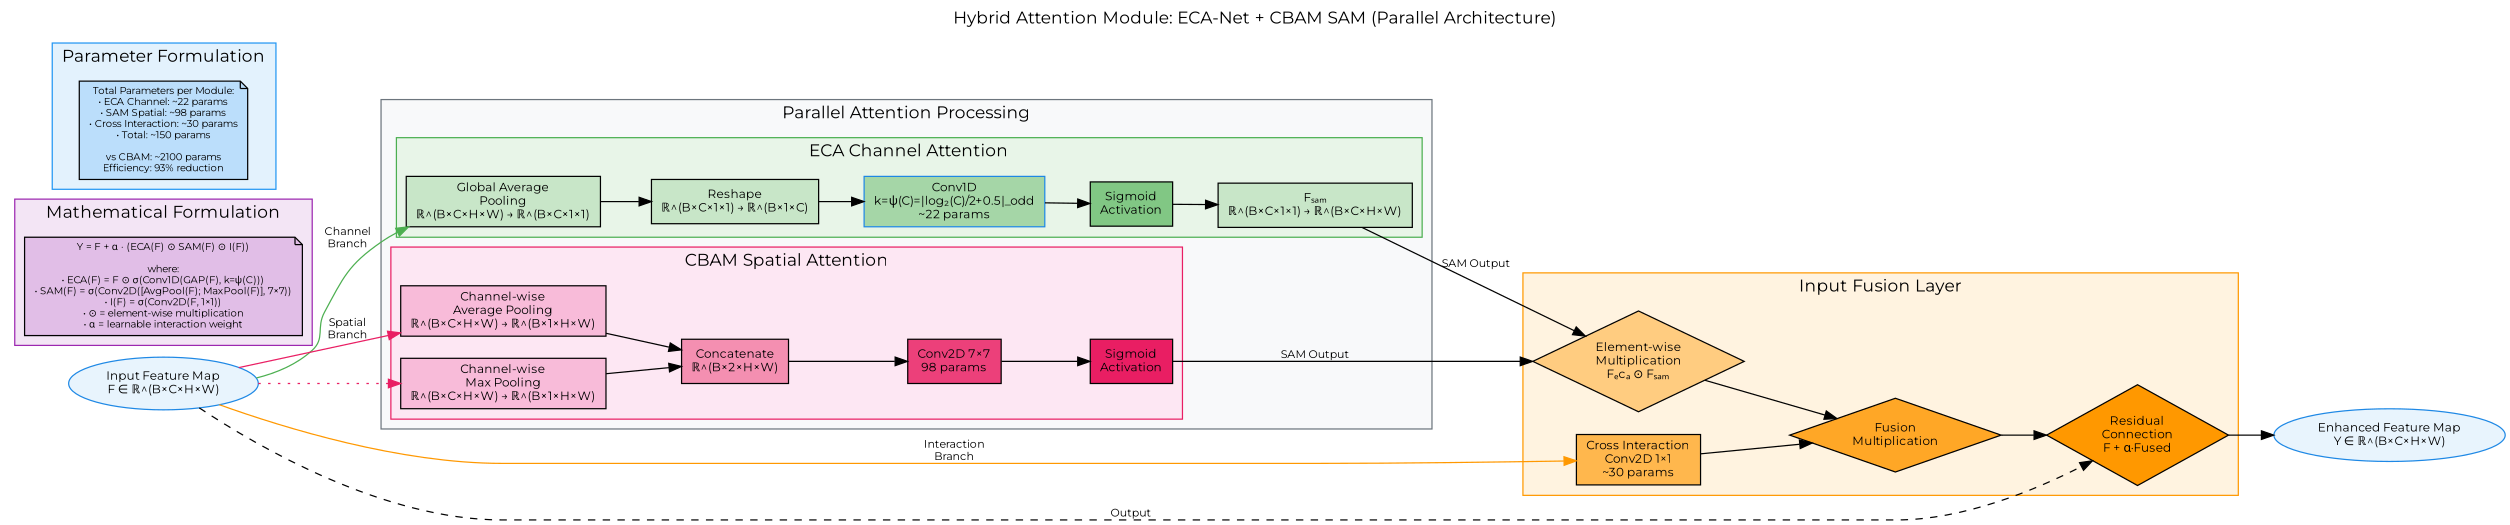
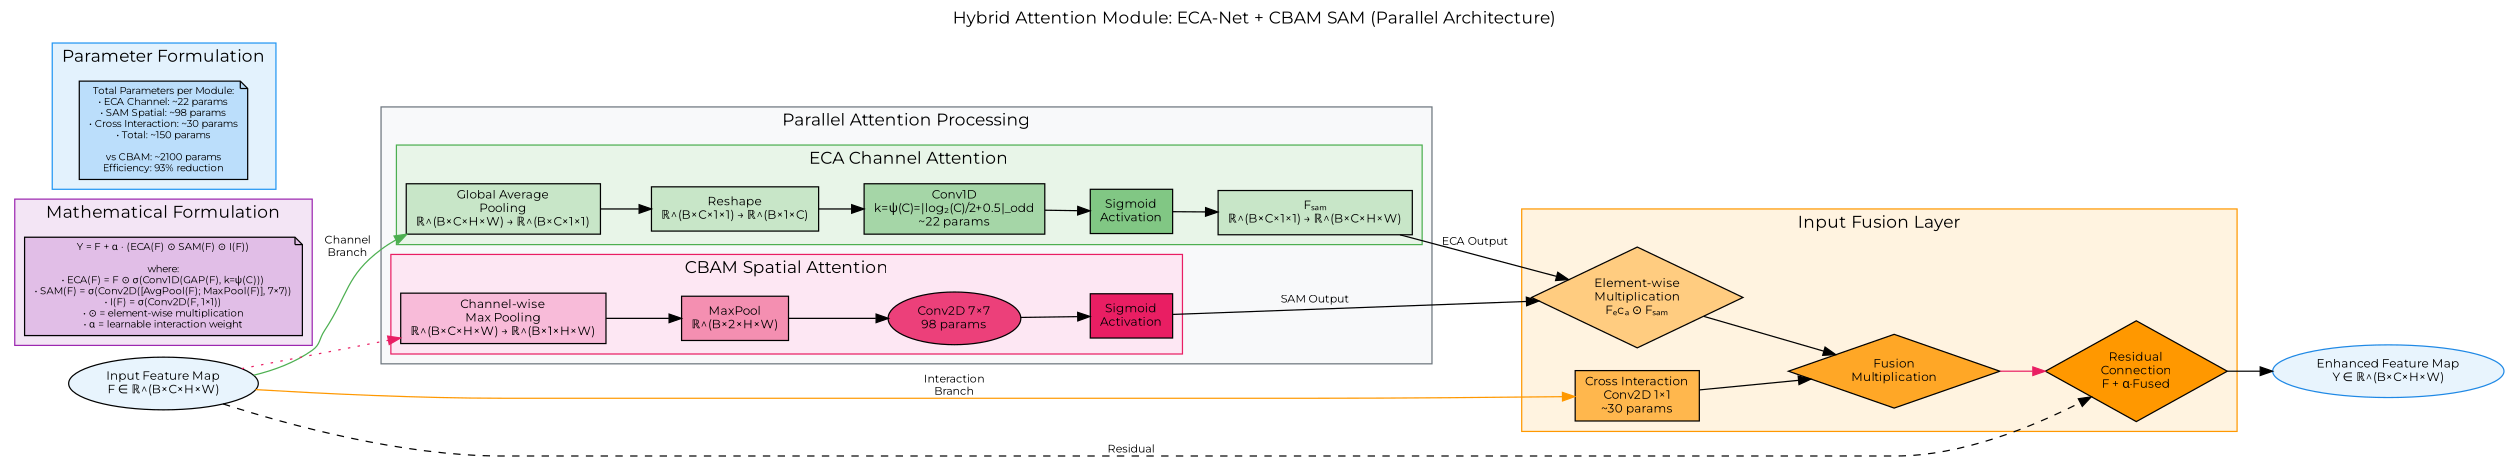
node "Conv1D k=ψ(C)=|log₂(C)/2+0.5|_odd ~22 params": color #1e88e5 -> black
edge "Fₛₐₘ ℝ^(B×C×1×1) → ℝ^(B×C×H×W)" -> "Element-wise Multiplication Fₑcₐ ⊙ Fₛₐₘ": label "SAM Output" -> "ECA Output"
node "Channel-wise Average Pooling ℝ^(B×C×H×W) → ℝ^(B×1×H×W)": removed
node "Concatenate ℝ^(B×2×H×W)": label "Concatenate ℝ^(B×2×H×W)" -> "MaxPool ℝ^(B×2×H×W)"
node "Conv2D 7×7 98 params": shape box -> ellipse
node "Input Feature Map F ∈ ℝ^(B×C×H×W)": color #1e88e5 -> black
edge "Fusion Multiplication" -> "Residual Connection F + α·Fused": color black -> #e91e63
edge "Input Feature Map F ∈ ℝ^(B×C×H×W)" -> "Residual Connection F + α·Fused": label "Output" -> "Residual"
